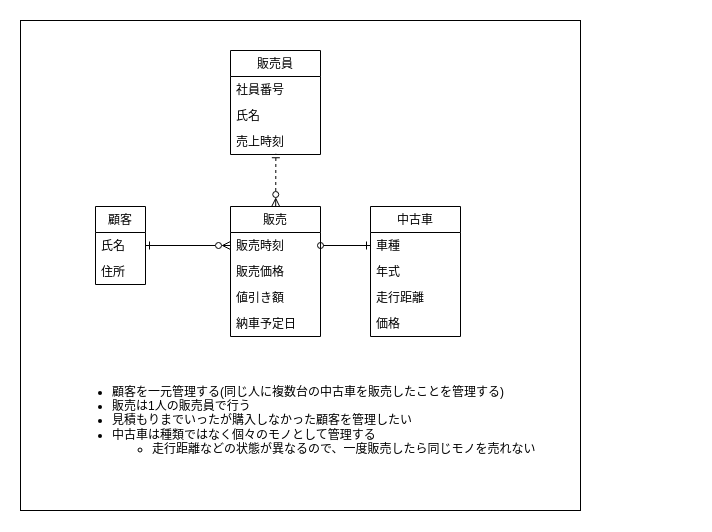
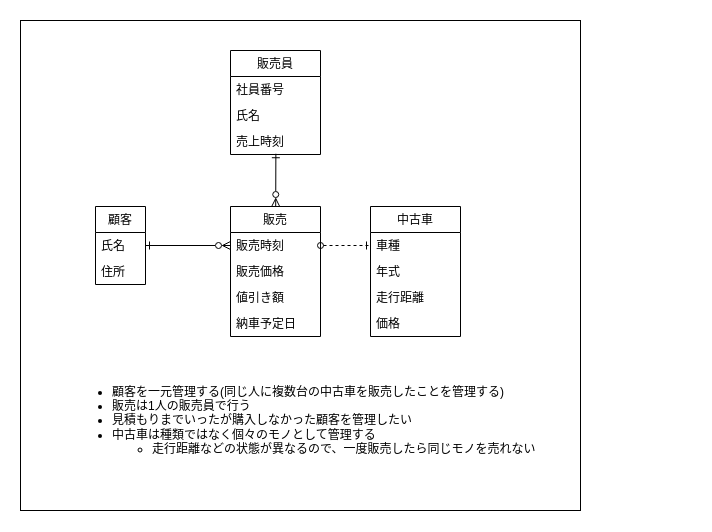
edge "売上時刻" -- "販売": style dashed -> solid
edge "販売時刻" -- "車種": style solid -> dashed
